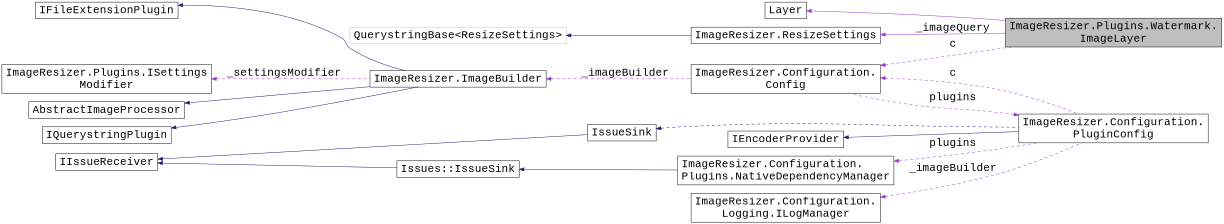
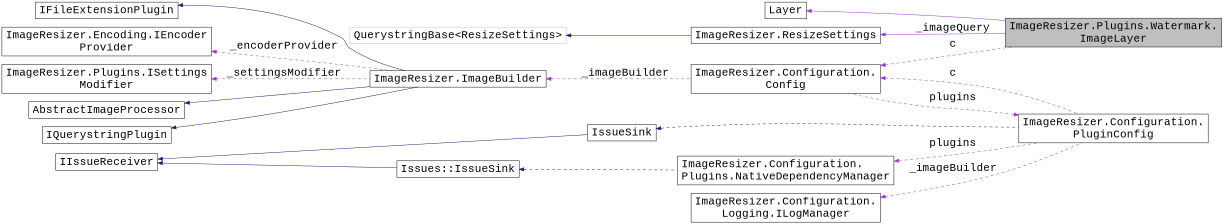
node "ImageResizer.Encoding.IEncoder Provider": added
node "IEncoderProvider": removed
edge "ImageResizer.Configuration. Plugins.NativeDependencyManager" -> "Issues::IssueSink": style solid -> dashed
